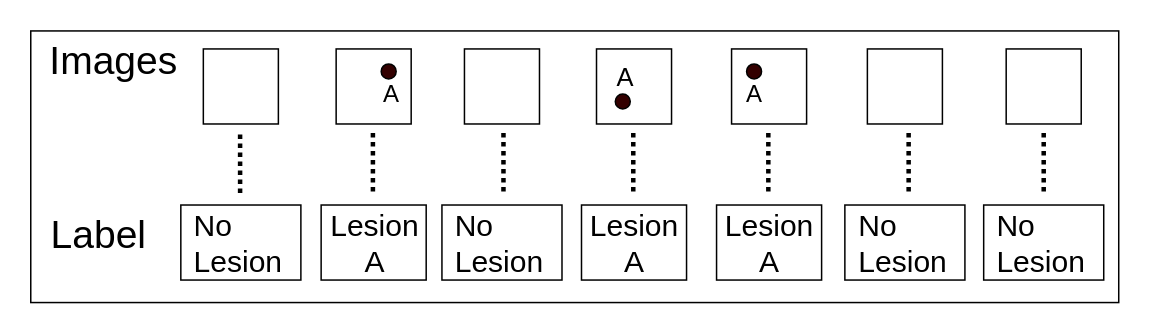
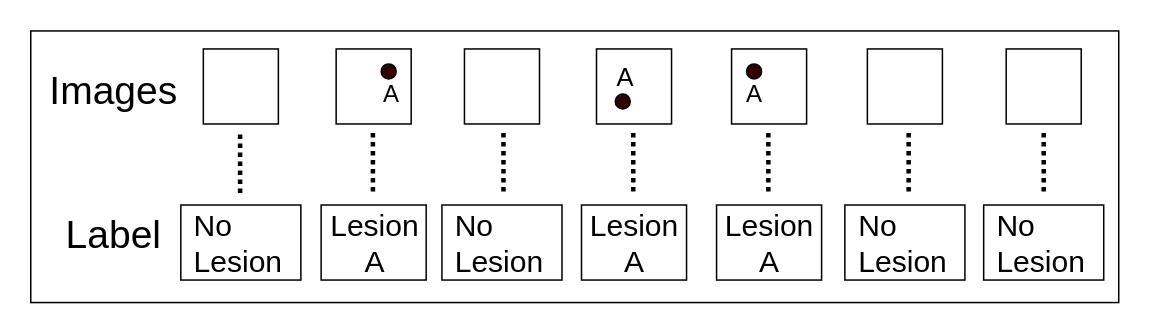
node "Images": moved (113, 61) -> (113, 91)
node "Label": moved (98, 235) -> (113, 235)
